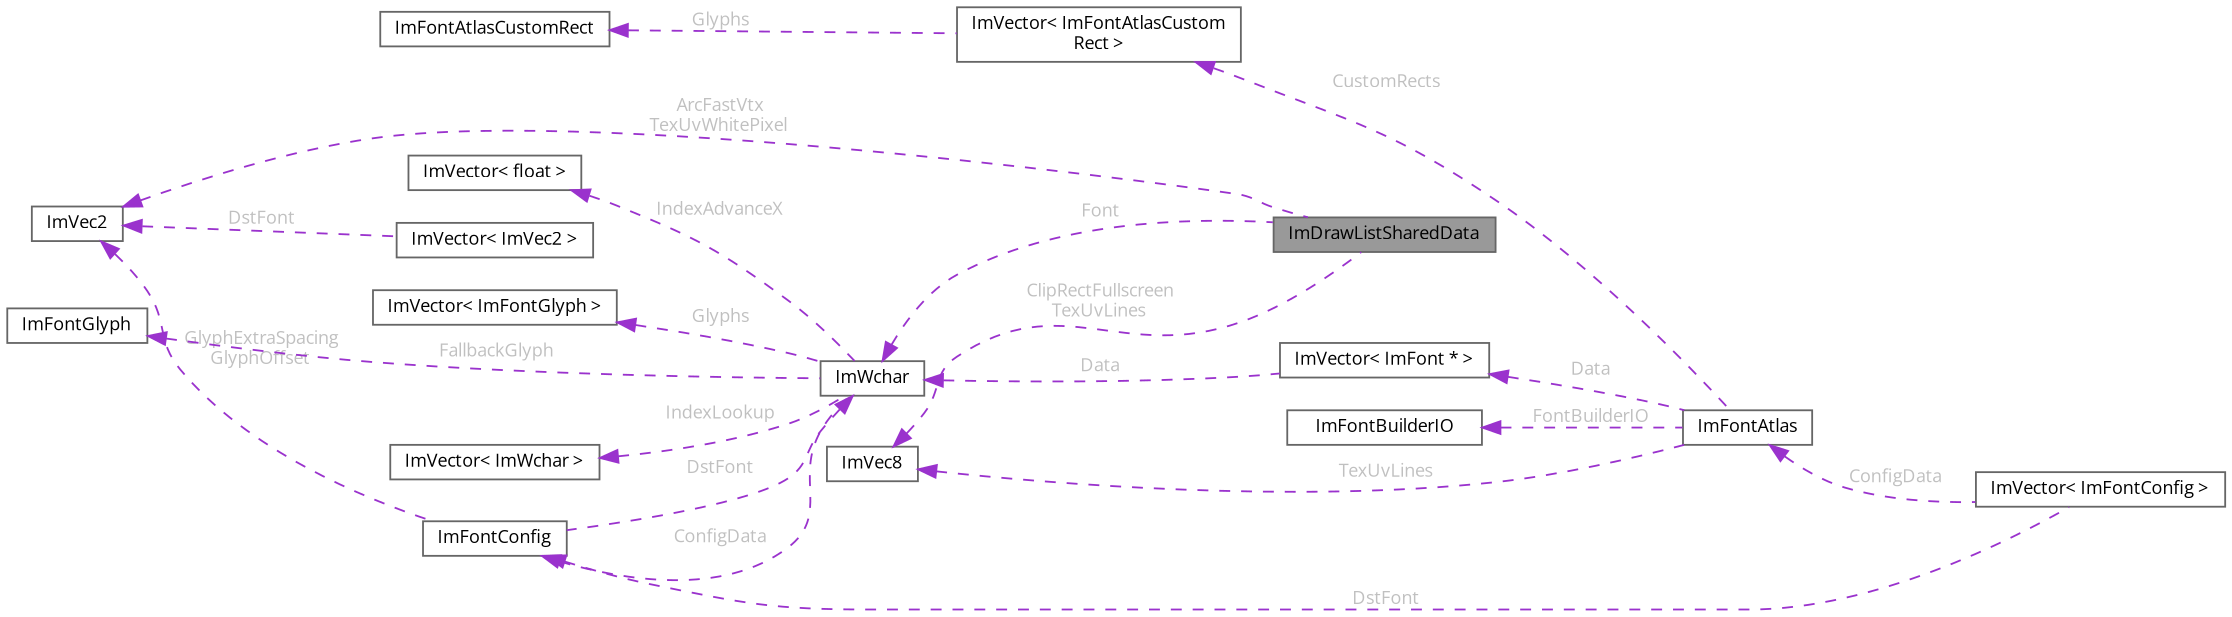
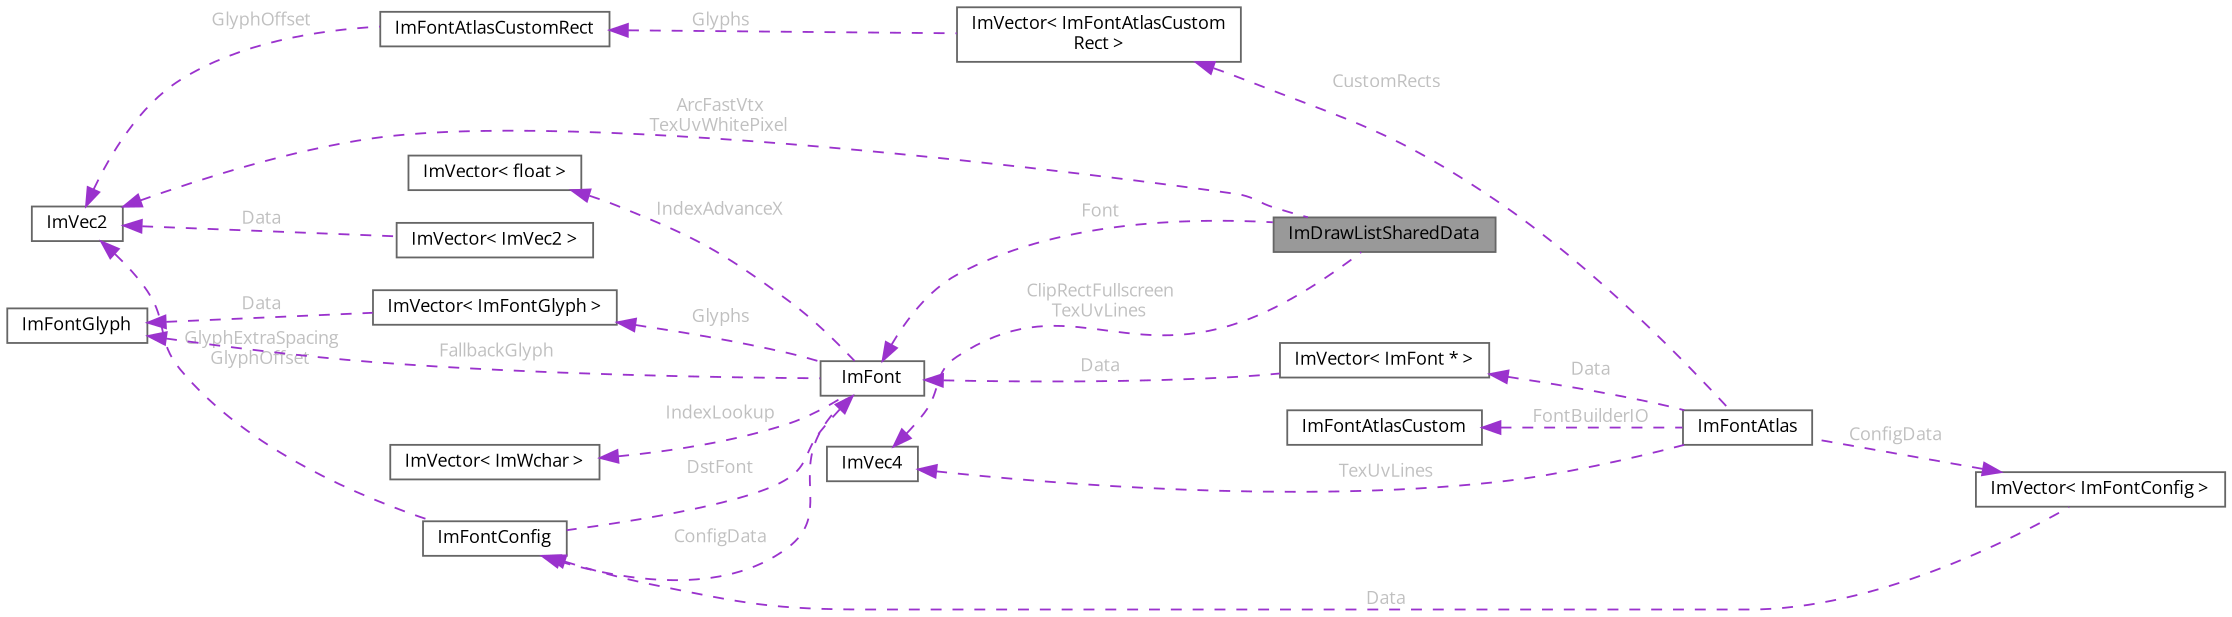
edge "ImFontAtlasCustomRect" -> "ImVec2": added, label "GlyphOffset"
edge "ImVector< ImVec2 >" -> "ImVec2": label " DstFont" -> " Data"
edge "ImVector< ImFontGlyph >" -> "ImFontGlyph": added, label "Data"
node "ImWchar": label "ImWchar" -> "ImFont"
node "ImFontBuilderIO": label "ImFontBuilderIO" -> "ImFontAtlasCustom"
node "ImVec8": label "ImVec8" -> "ImVec4"
edge "ImVector< ImFontConfig >" -> "ImFontAtlas": reversed
edge "ImVector< ImFontConfig >" -> "ImFontConfig": label " DstFont" -> " Data"
